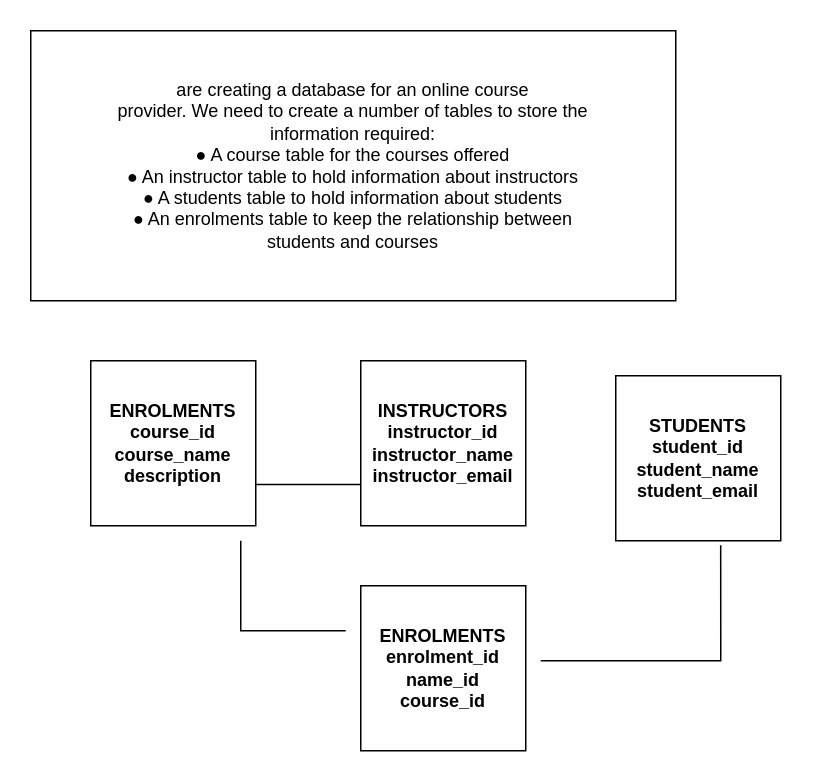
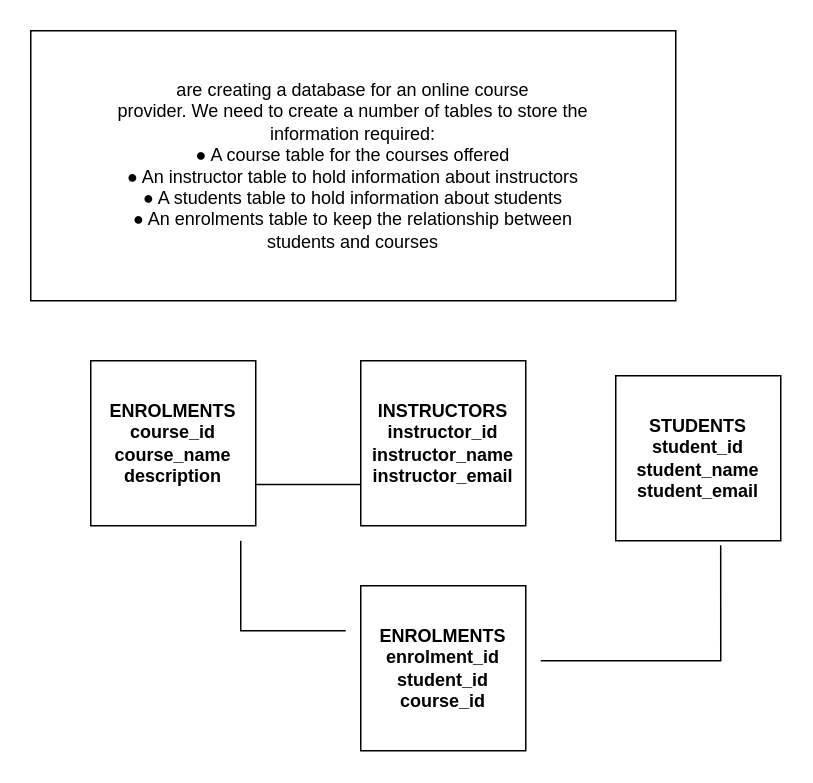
node "ENROLMENTS enrolment_id name_id course_id": label "ENROLMENTS enrolment_id name_id course_id" -> "ENROLMENTS enrolment_id student_id course_id"
